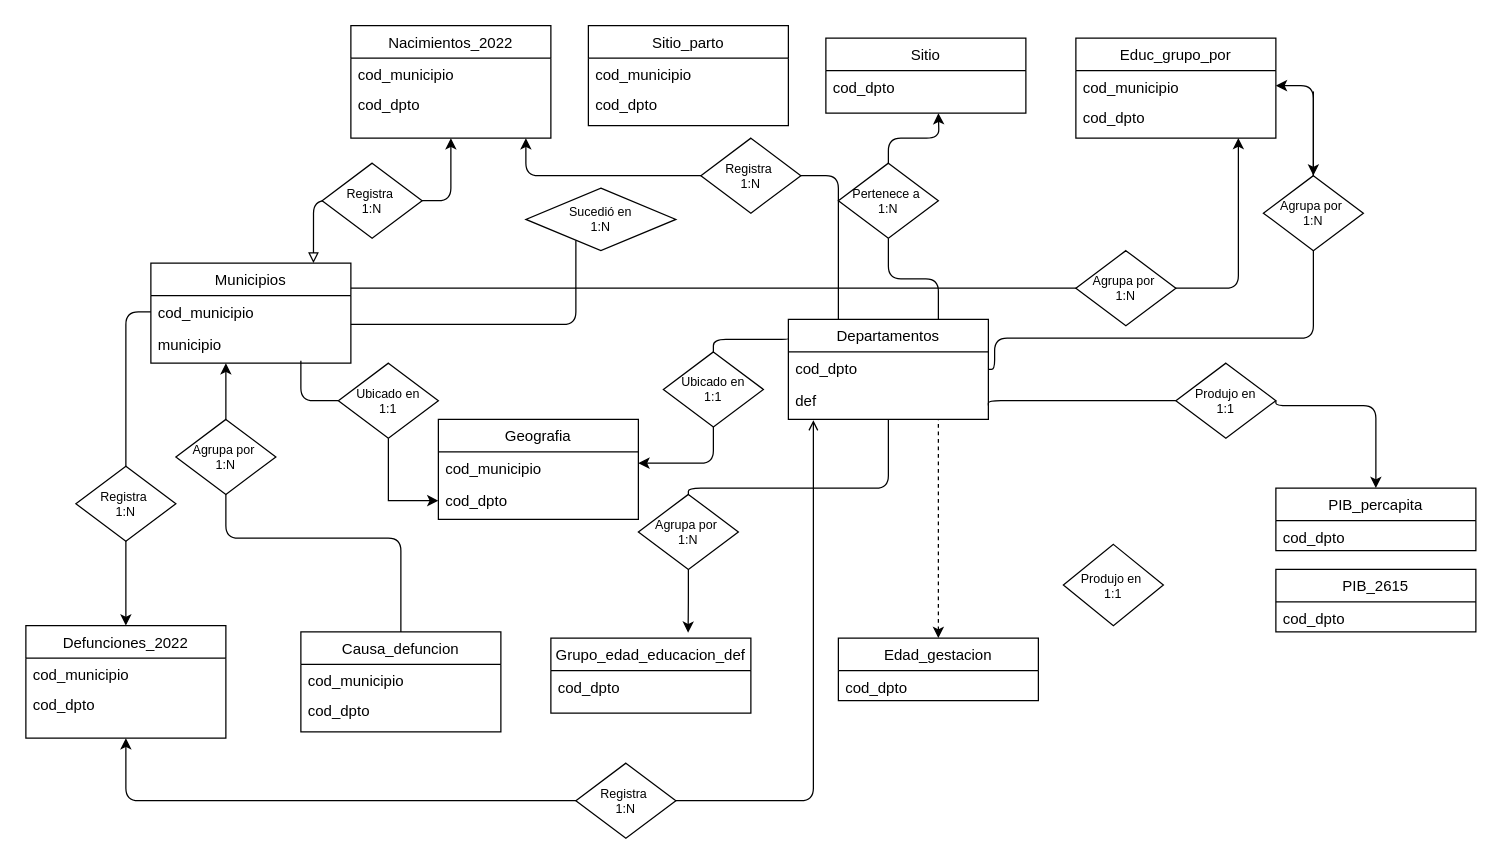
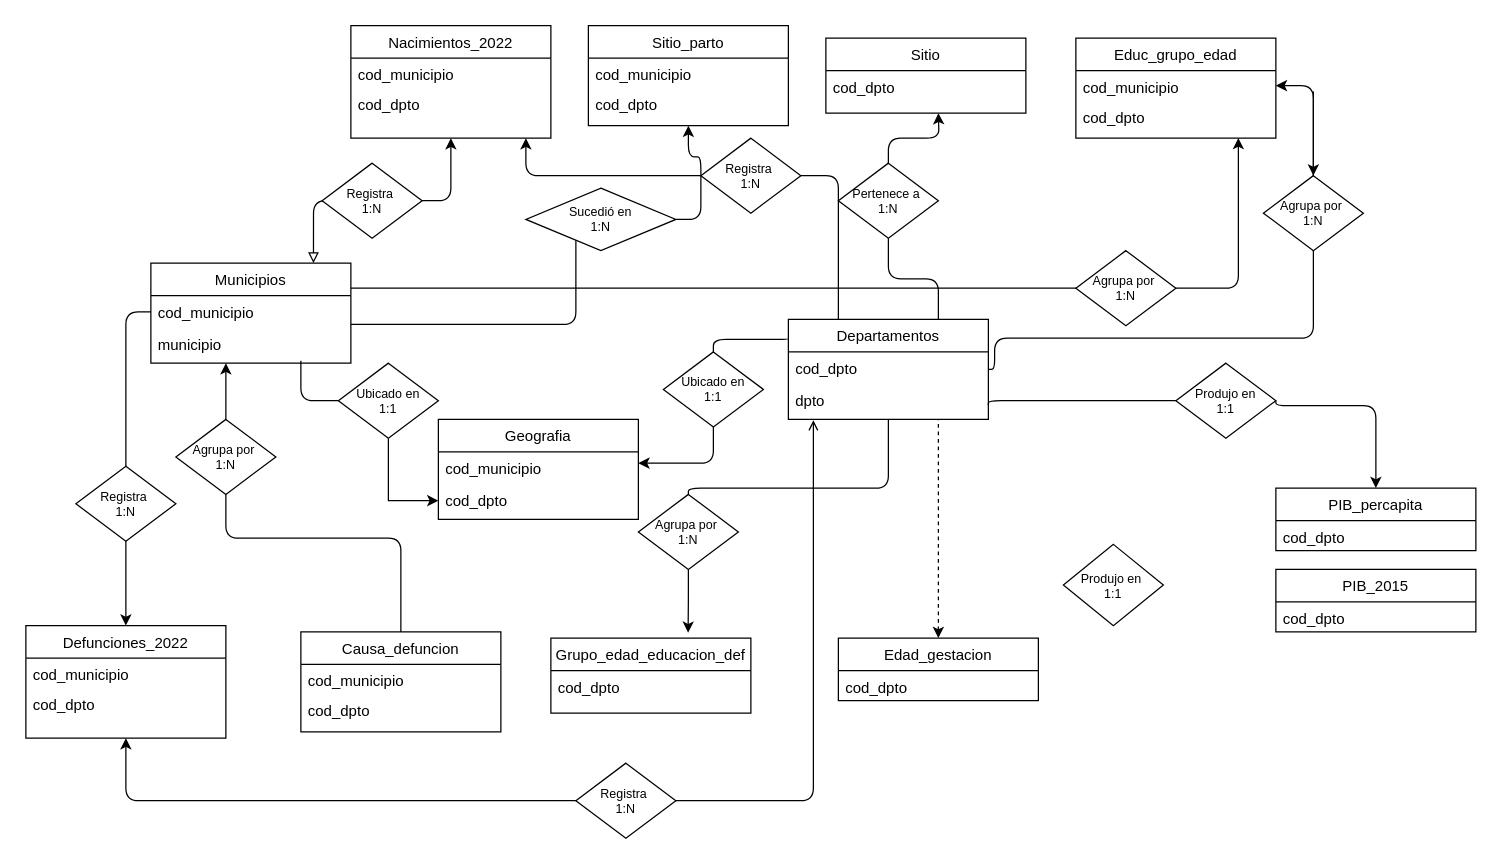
node "Educ_grupo_por": label "Educ_grupo_por" -> "Educ_grupo_edad"
edge "Sucedió en 1:N" -> "Sitio_parto": added
node "def": label "def" -> "dpto"
node "PIB_2615": label "PIB_2615" -> "PIB_2015"
